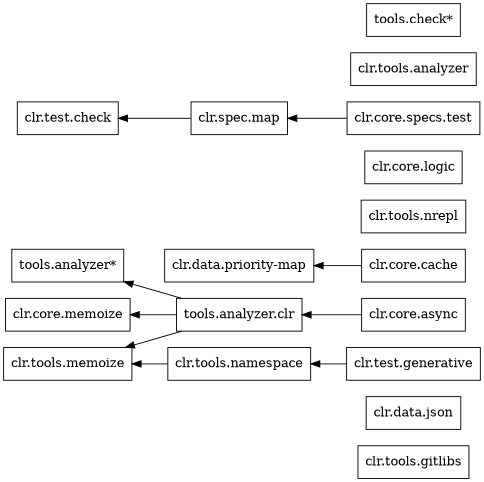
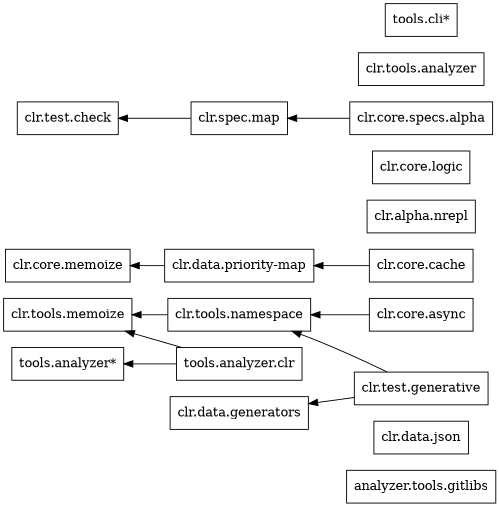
node "tools.check*": label "tools.check*" -> "tools.cli*"
node "clr.core.specs.test": label "clr.core.specs.test" -> "clr.core.specs.alpha"
node "clr.tools.nrepl": label "clr.tools.nrepl" -> "clr.alpha.nrepl"
edge "tools.analyzer.clr" -> "clr.core.memoize": now "clr.data.priority-map" -> "clr.core.memoize"
edge "clr.core.async" -> "tools.analyzer.clr": now "clr.core.async" -> "clr.tools.namespace"
node "clr.data.generators": added
node "clr.tools.gitlibs": label "clr.tools.gitlibs" -> "analyzer.tools.gitlibs"
